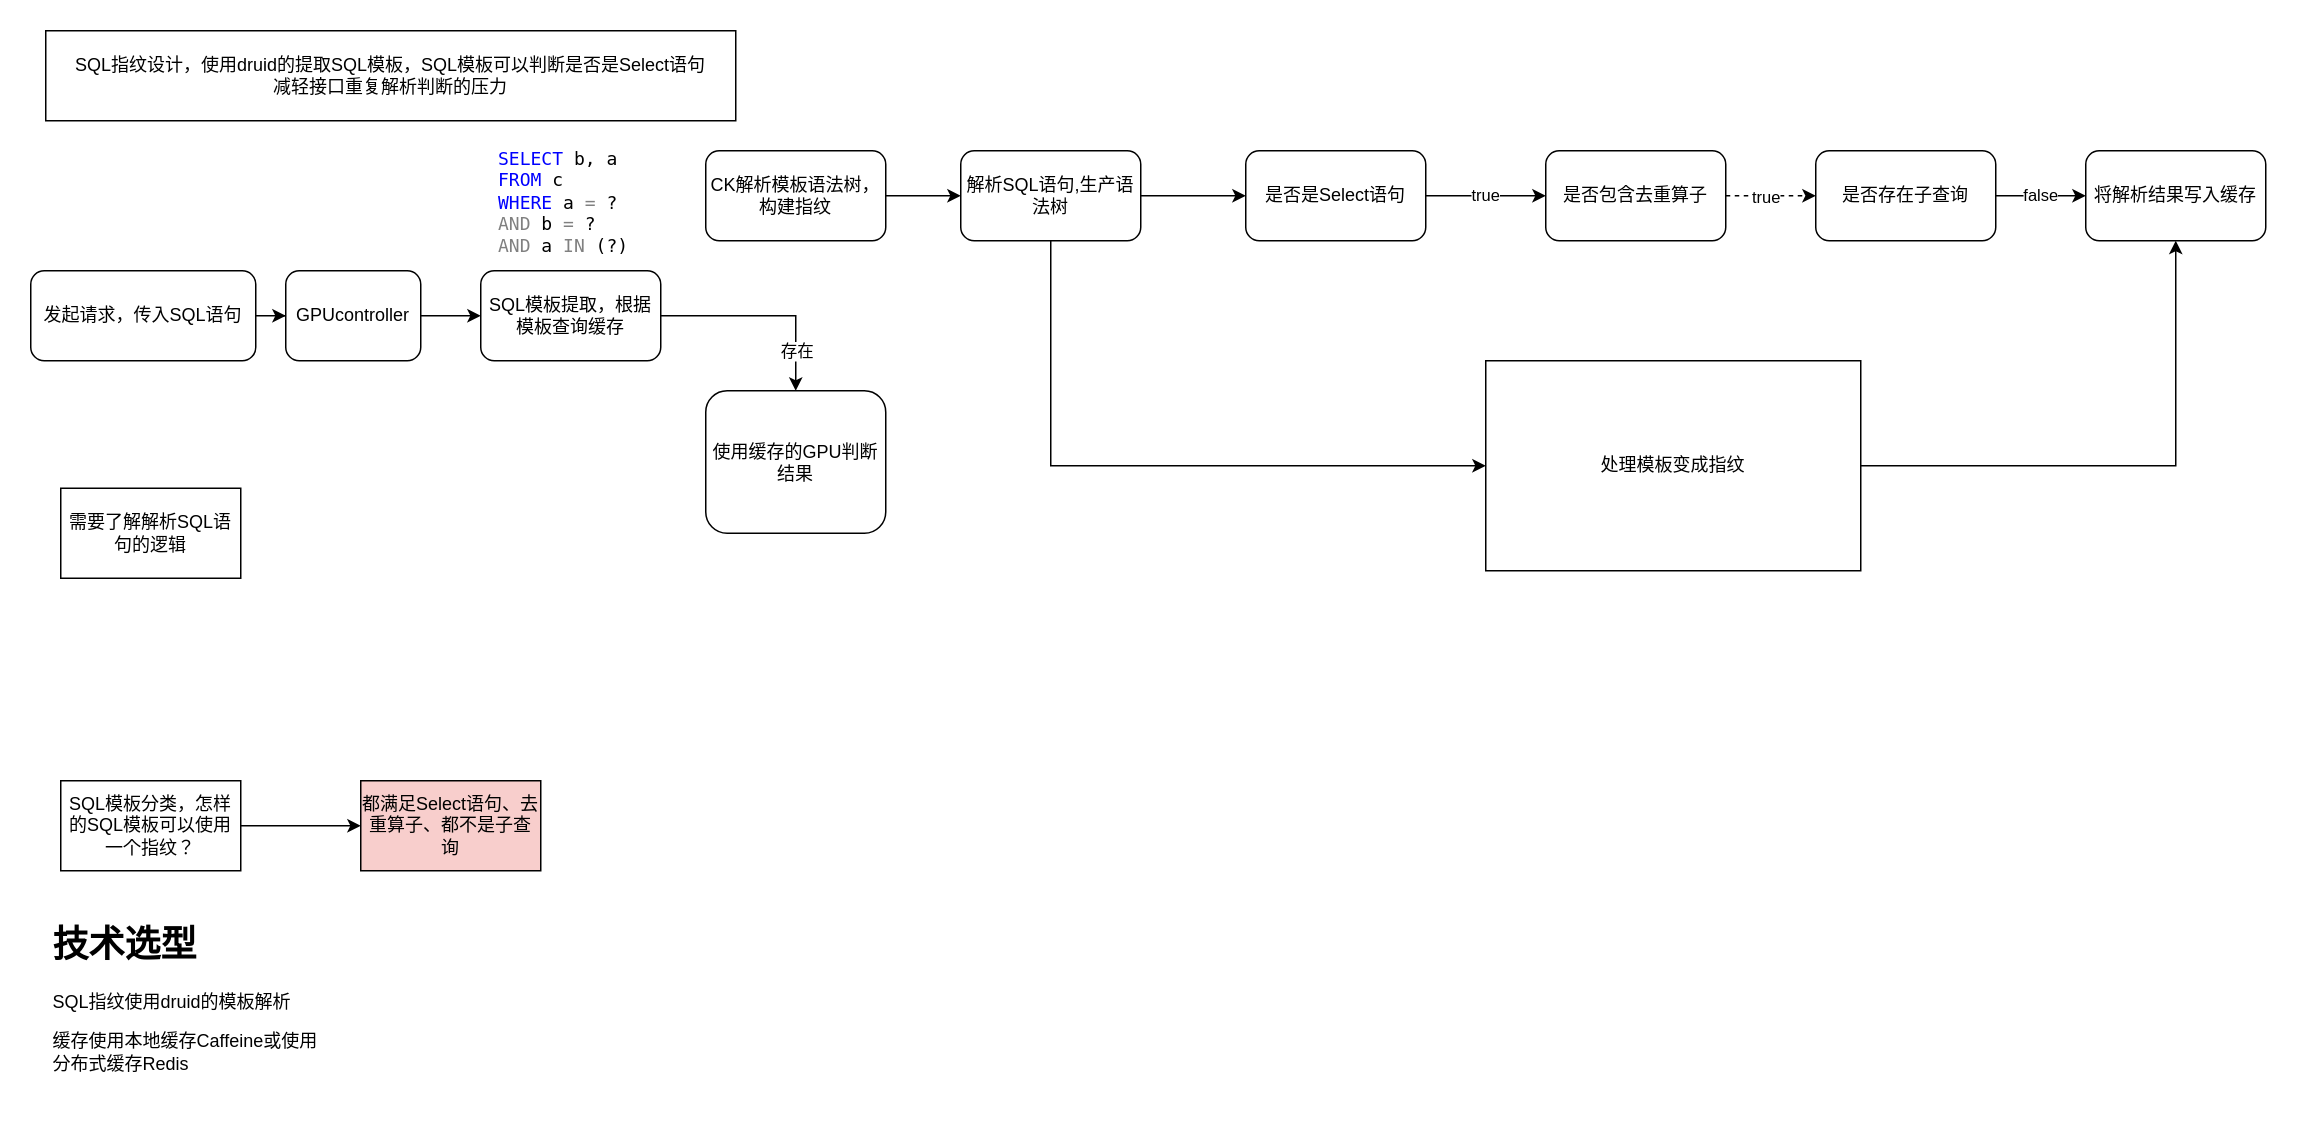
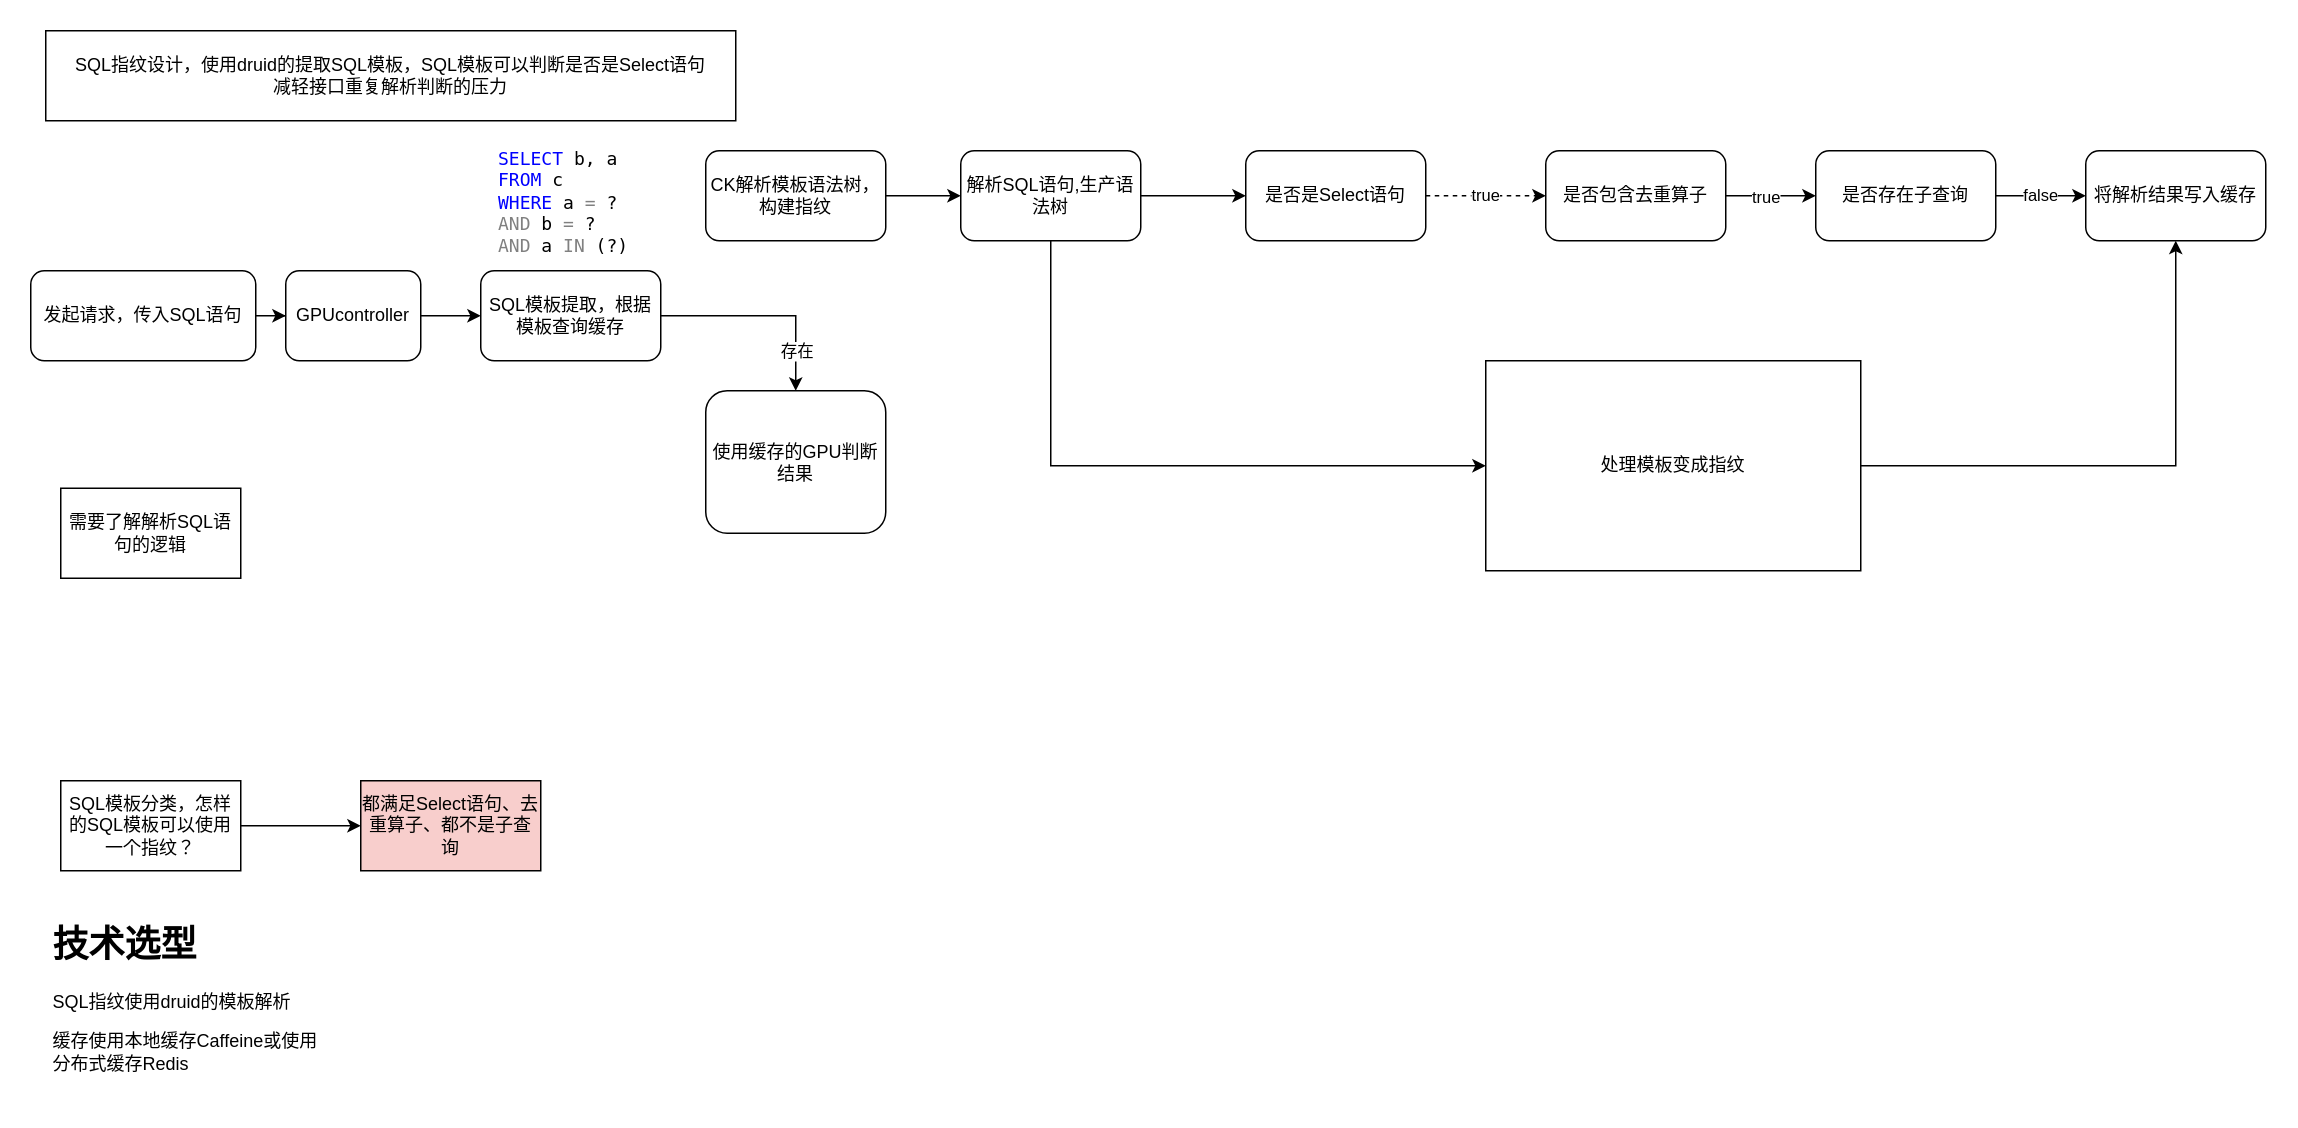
edge "是否是Select语句" -> "是否包含去重算子": style solid -> dashed
edge "是否包含去重算子" -> "是否存在子查询": style dashed -> solid
